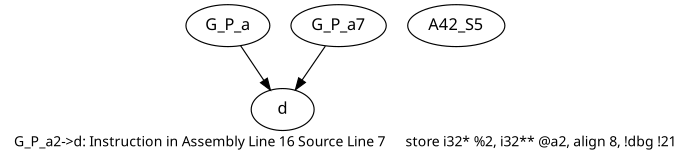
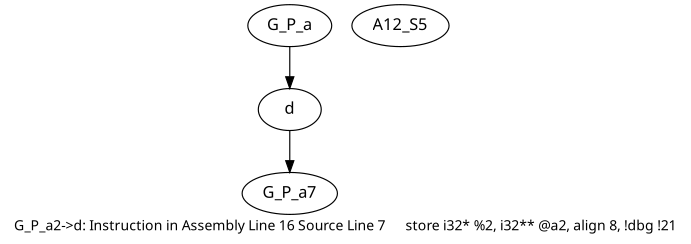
node "A42_S5": label "A42_S5" -> "A12_S5"
edge "G_P_a7" -> "d": reversed
